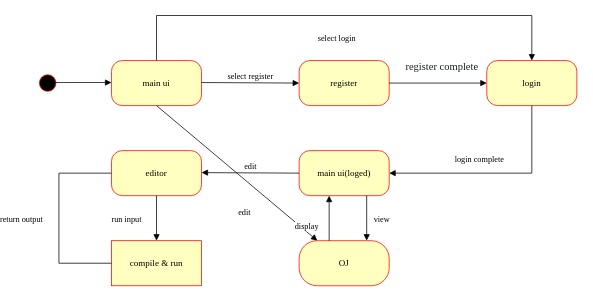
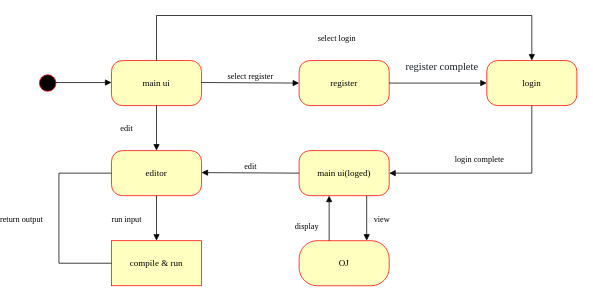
edge "main ui" -> "OJ": now "main ui" -> "editor"
